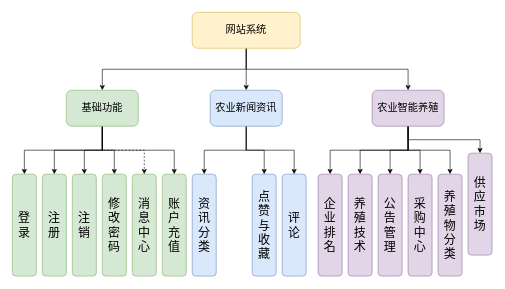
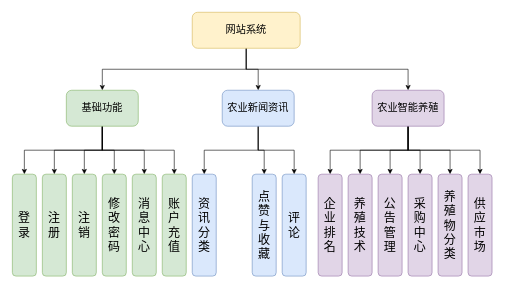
node "农业新闻资讯": moved (246, 108) -> (258, 108)
edge "基础功能" -> "消息中心": style dashed -> solid
node "供应市场": moved (480, 204) -> (480, 225)
